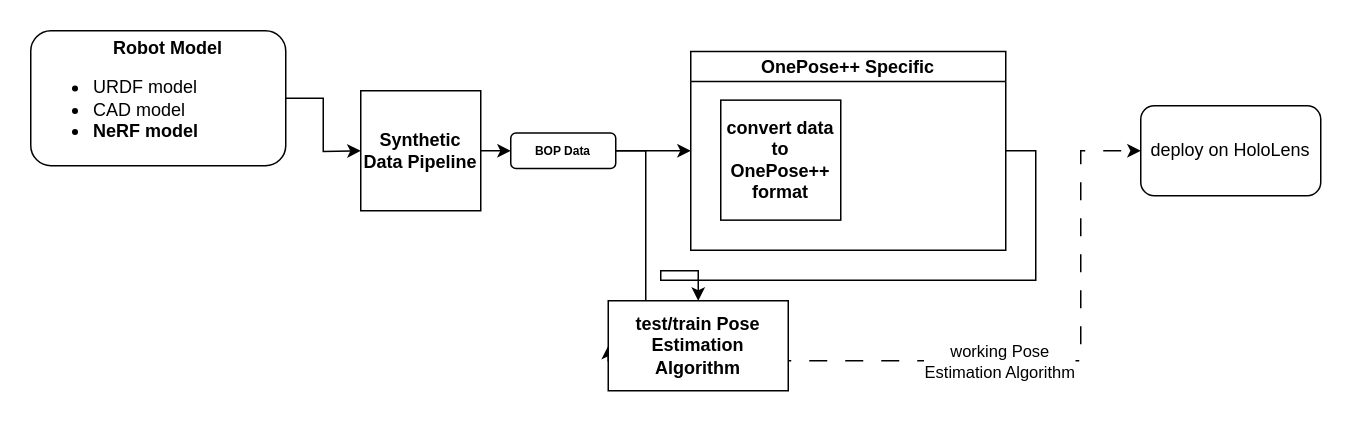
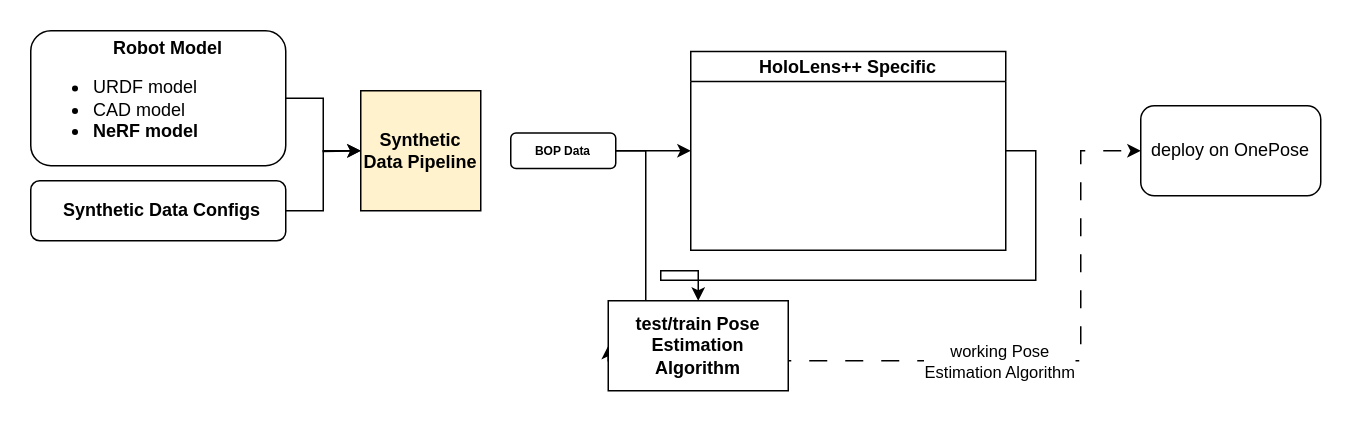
node "OnePose++ Specific": label "OnePose++ Specific" -> "HoloLens++ Specific"
node "Synthetic Data Pipeline": fillcolor #ffffff -> #fff2cc
edge "Synthetic Data Pipeline" -> "BOP Data": removed
node "deploy on HoloLens": label "deploy on HoloLens" -> "deploy on OnePose"
node "convert data to OnePose++ format": removed
edge "Synthetic Data Configs" -> "Synthetic Data Pipeline": added
node "Synthetic Data Configs": added
